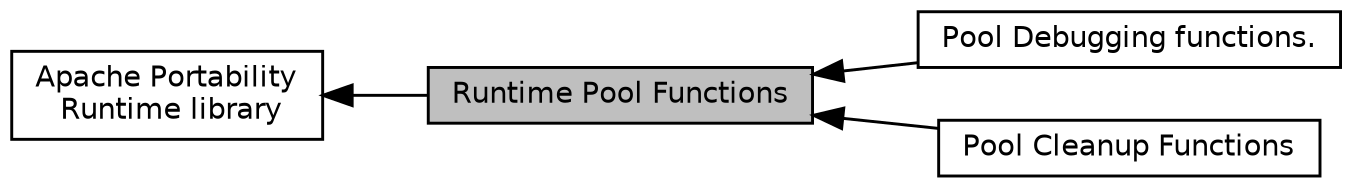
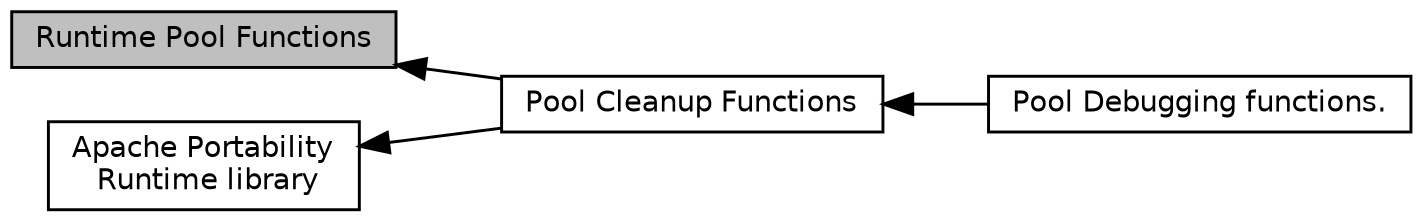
edge "Pool Debugging functions." -> "Runtime Pool Functions": now "Pool Debugging functions." -> "Pool Cleanup Functions"
edge "Runtime Pool Functions" -> "Apache Portability Runtime library": now "Pool Cleanup Functions" -> "Apache Portability Runtime library"
